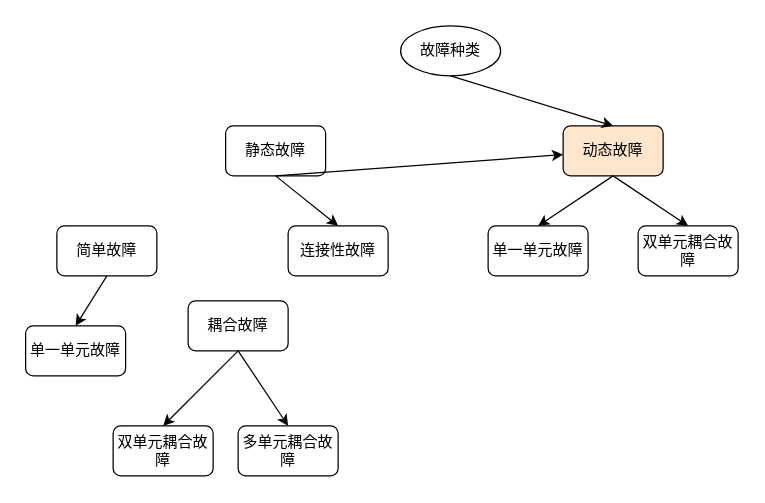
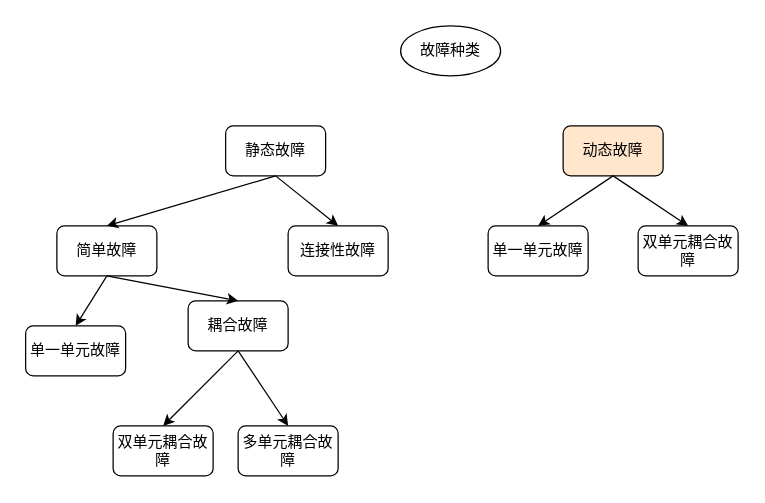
edge "故障种类" -> "动态故障": removed
edge "静态故障" -> "动态故障": now "静态故障" -> "简单故障"
edge "简单故障" -> "耦合故障": added
